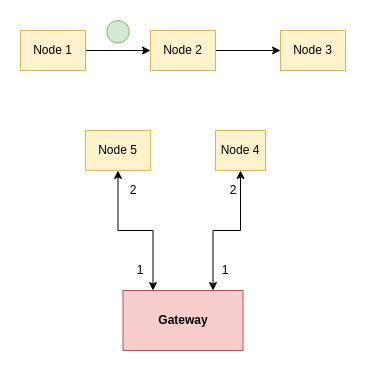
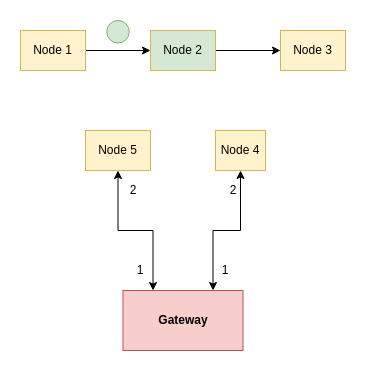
node "Node 2": fillcolor #fff2cc -> #d5e8d4
